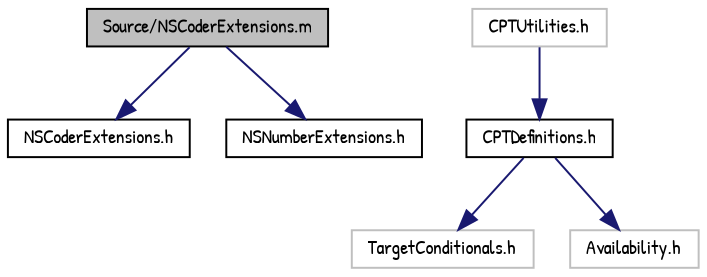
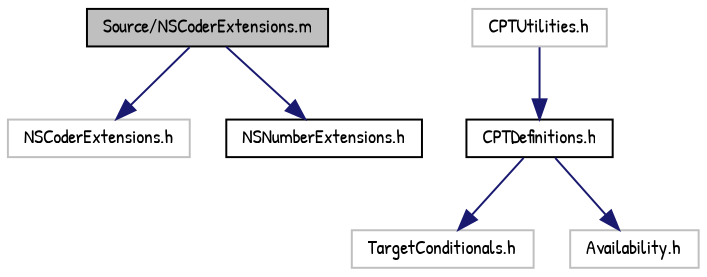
node "NSCoderExtensions.h": color black -> grey75
